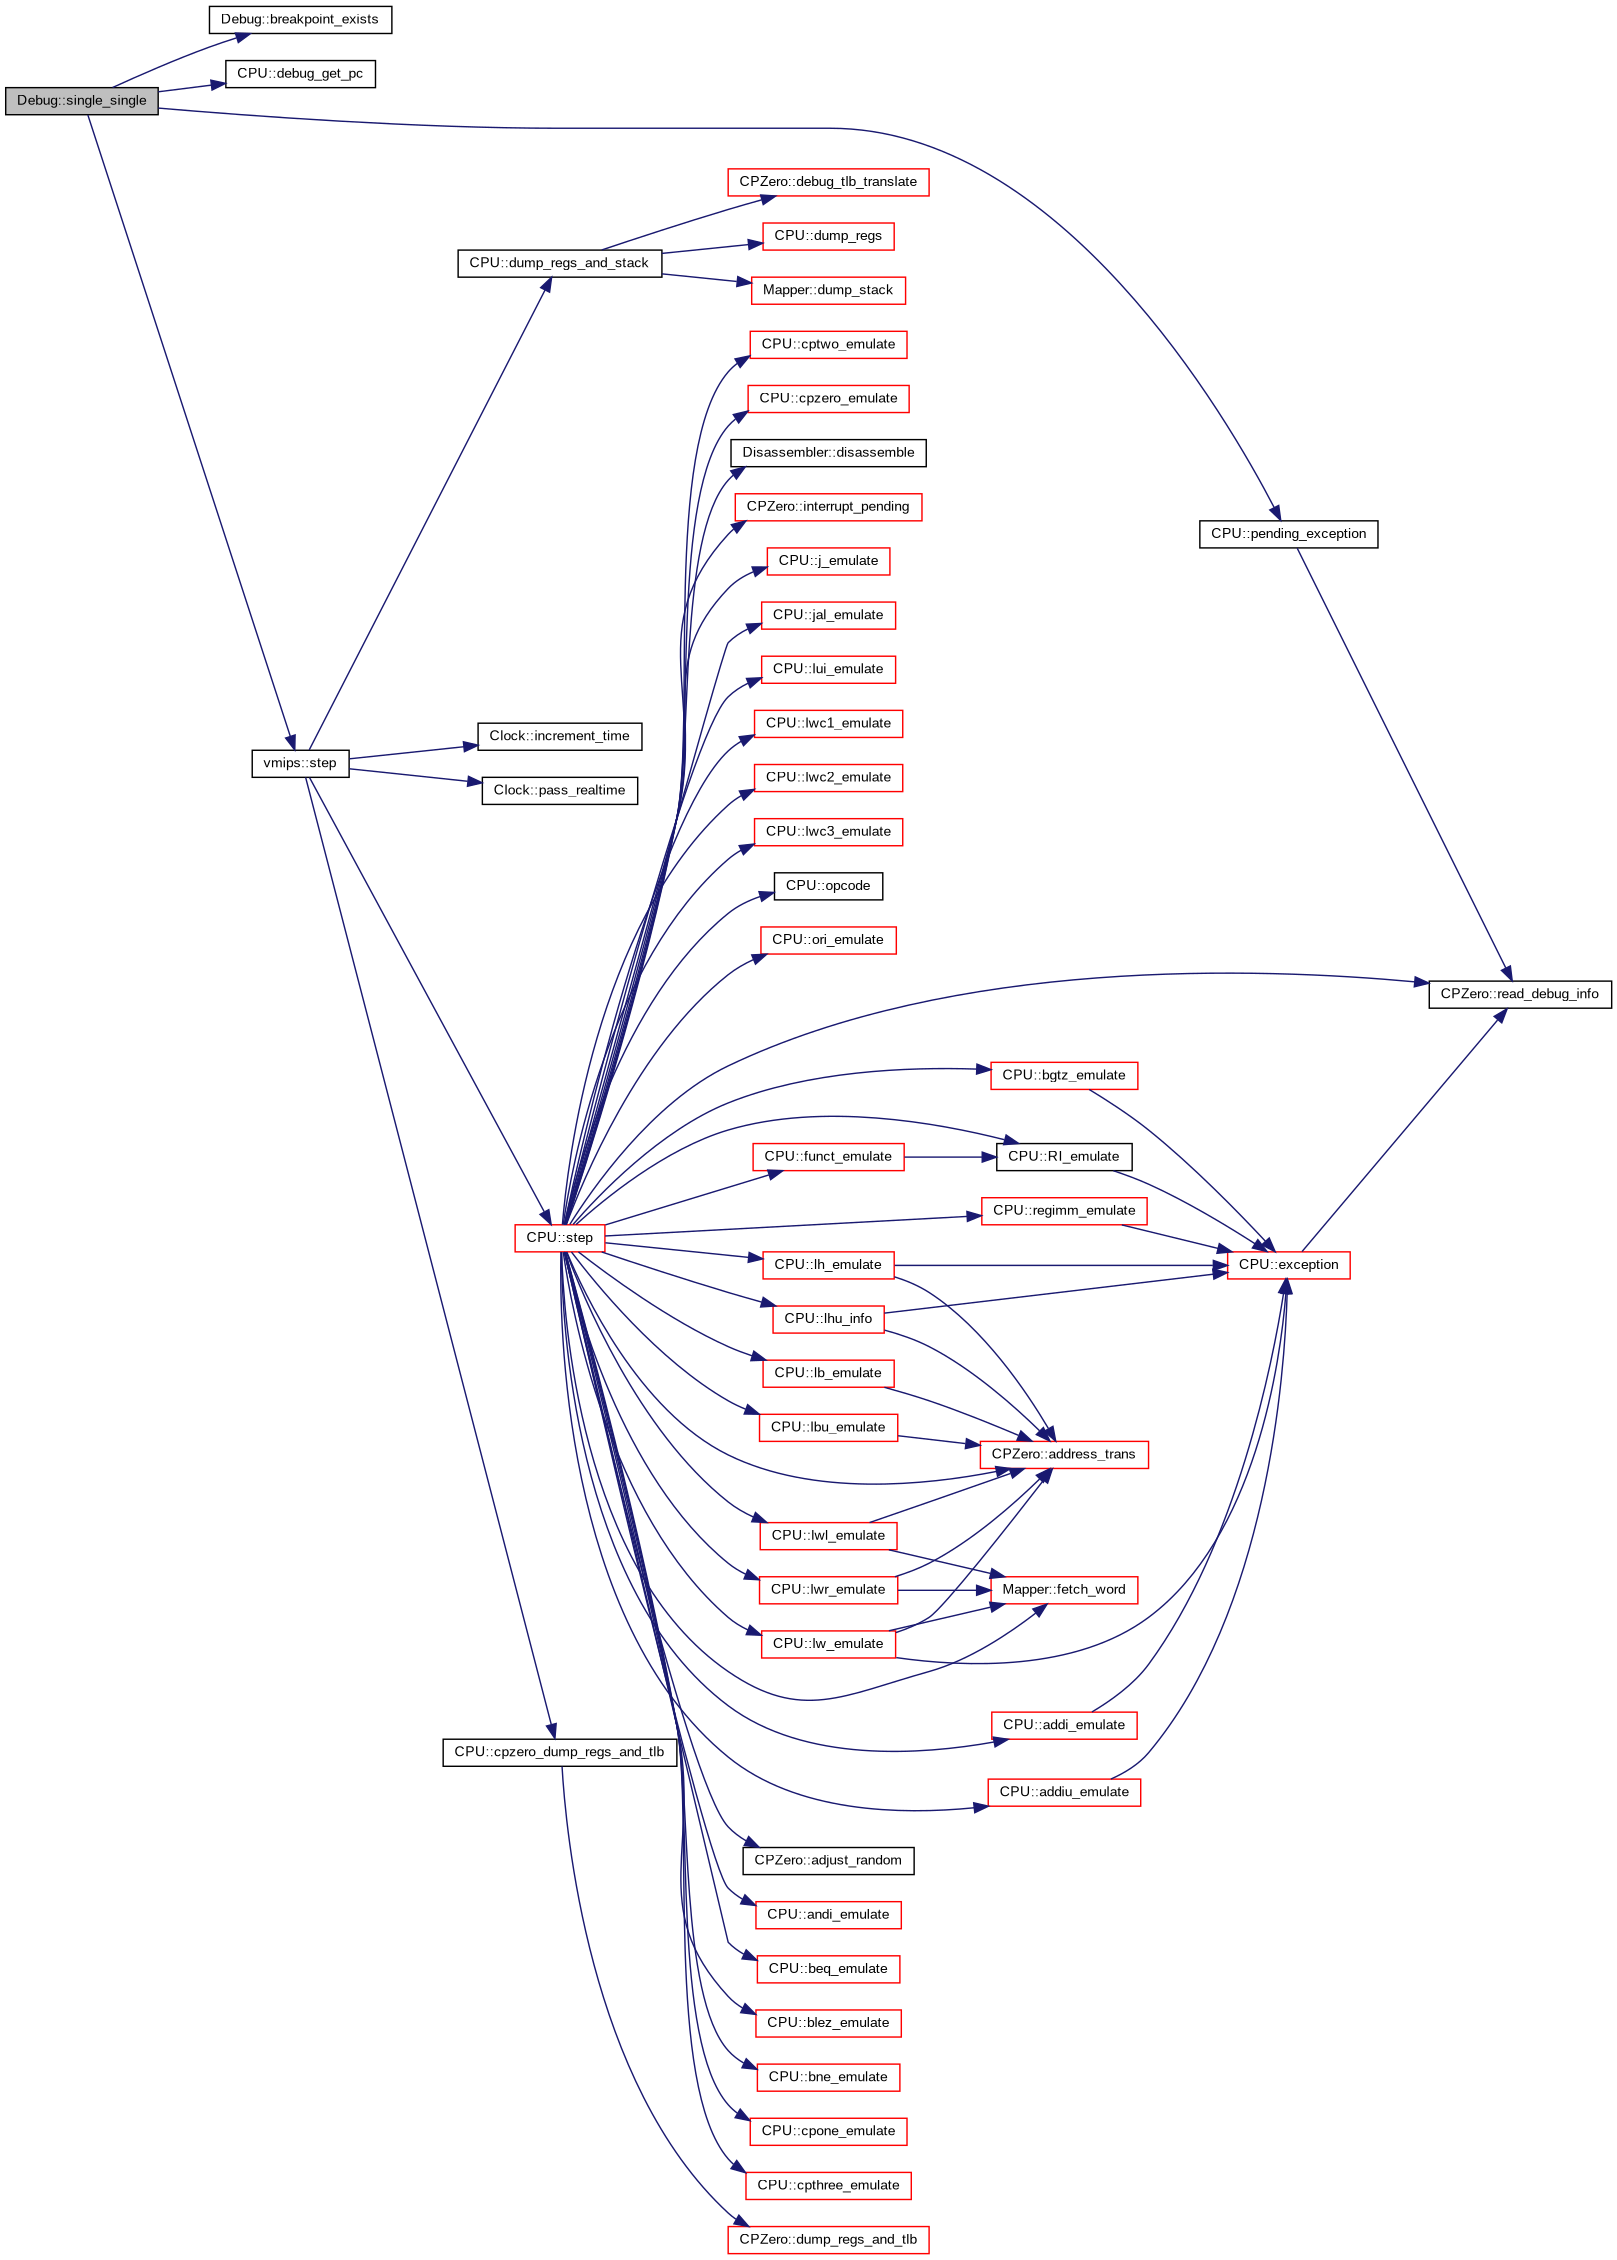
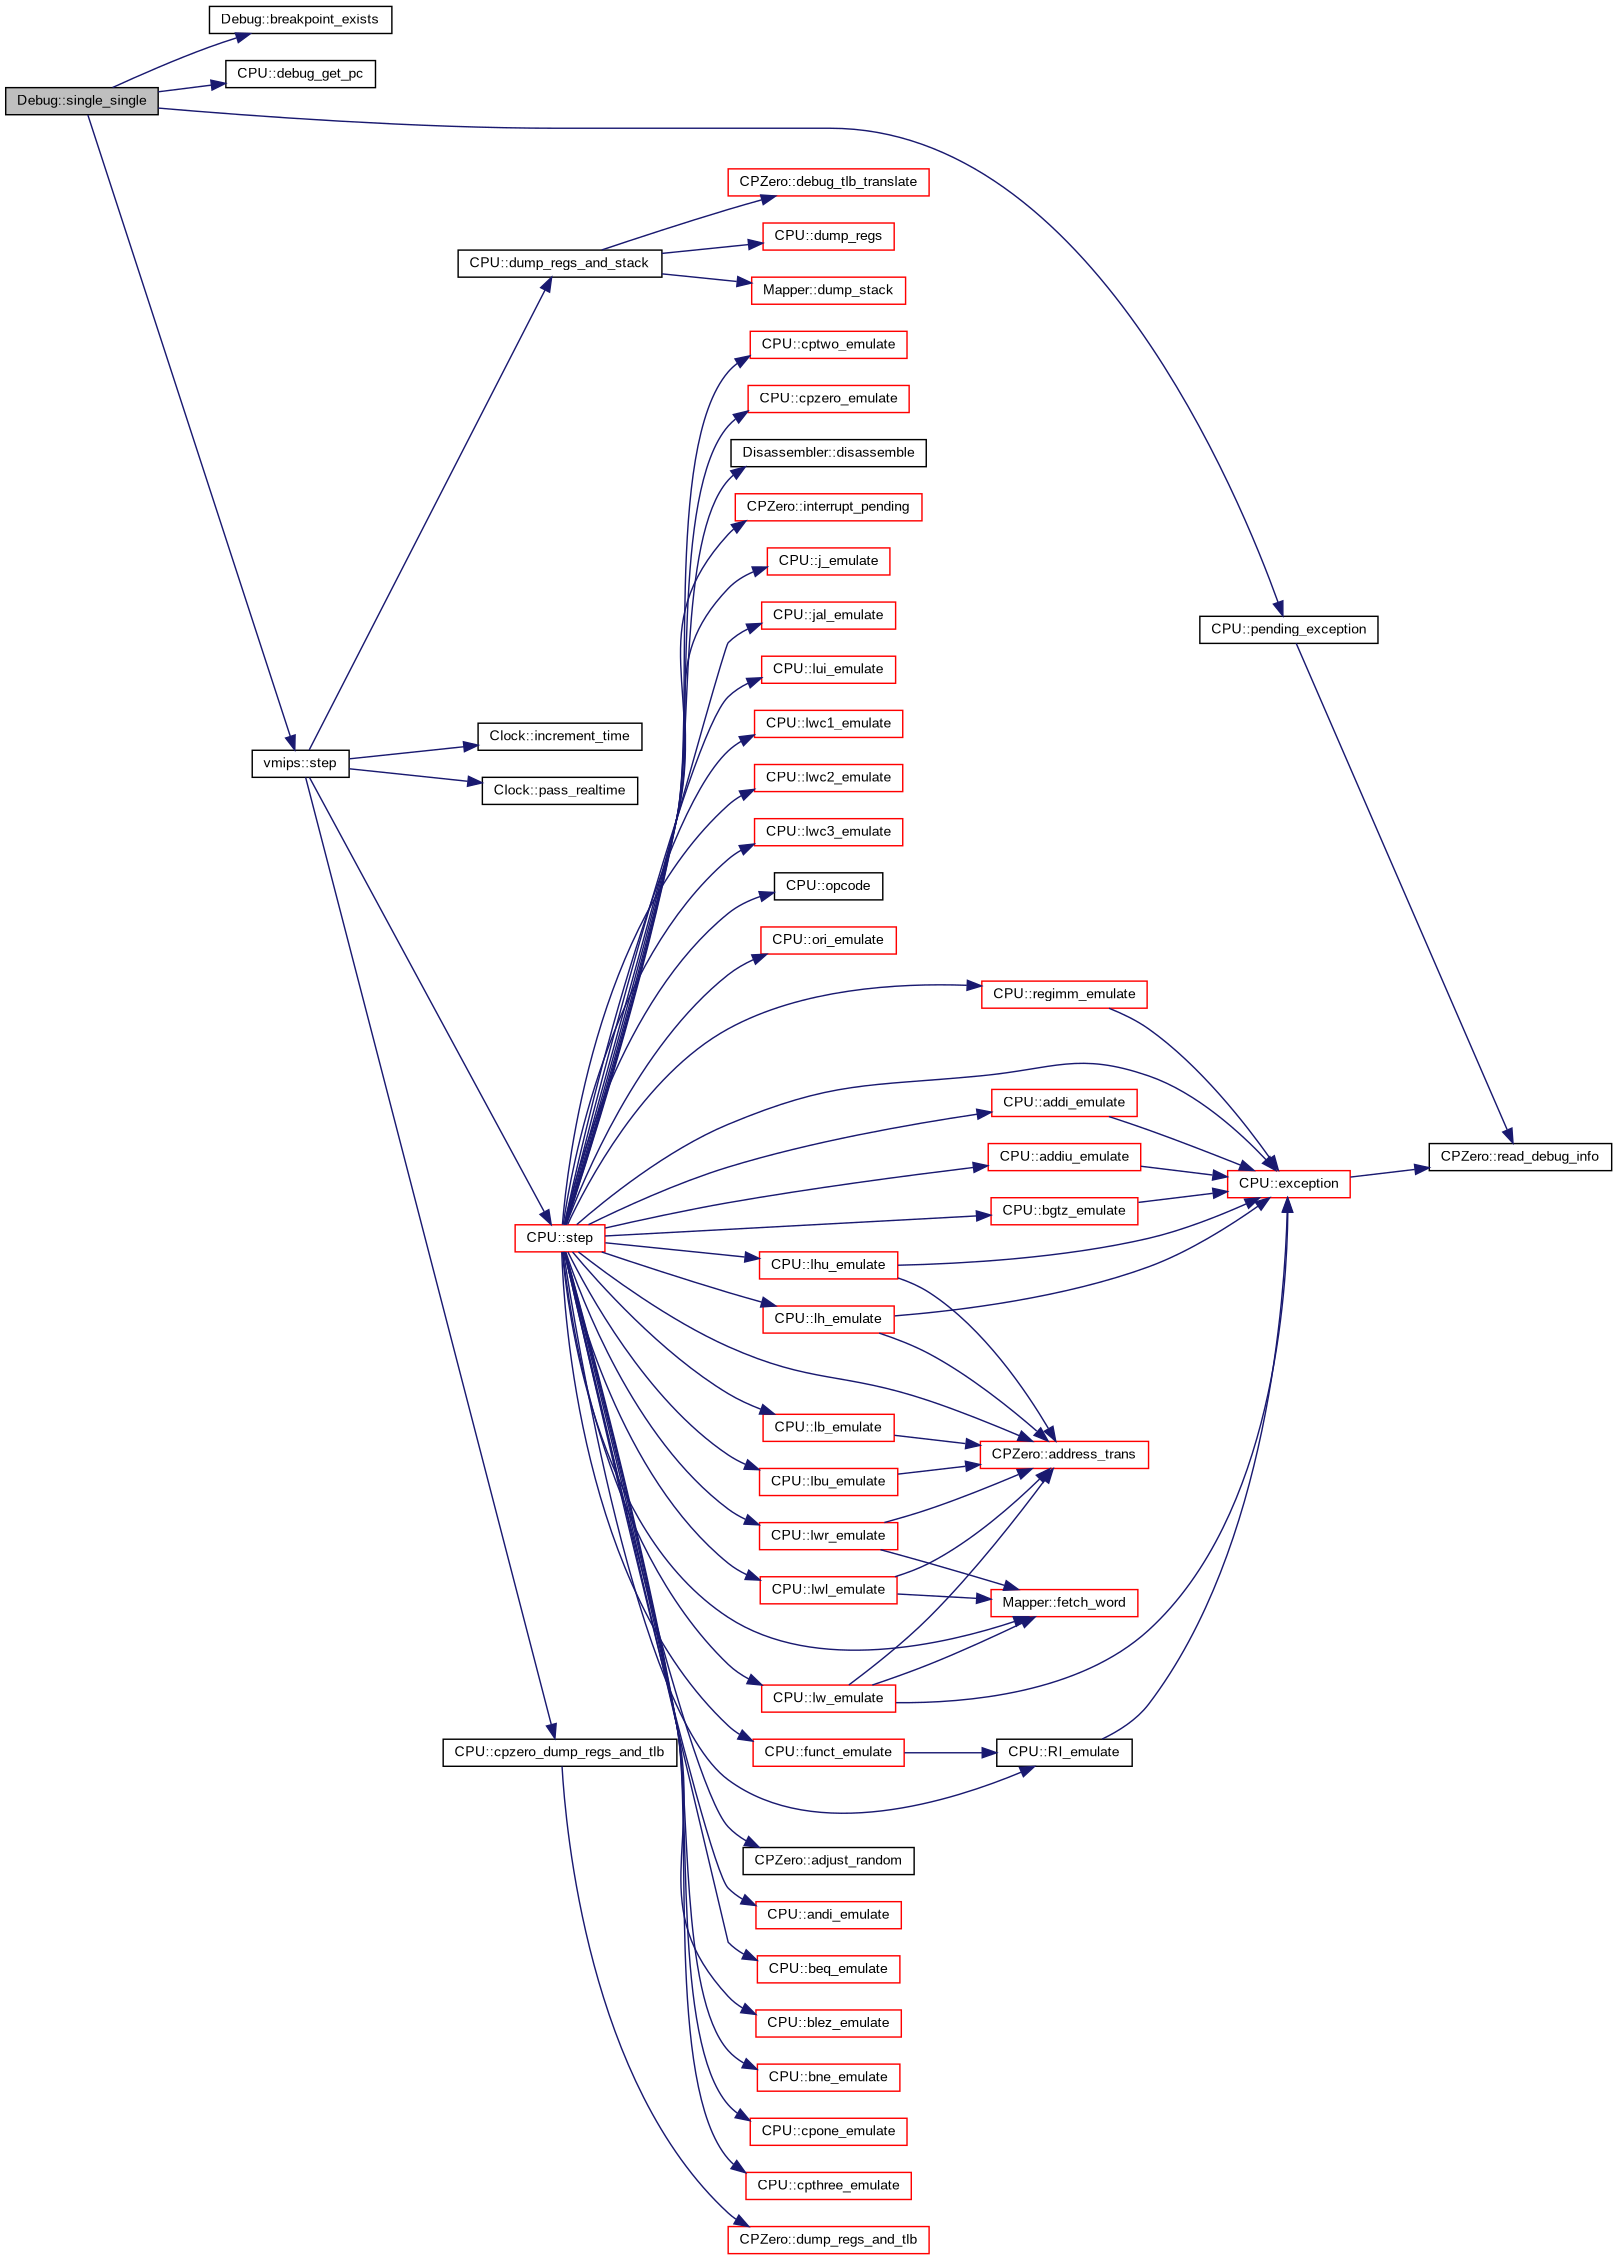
edge "CPU::step" -> "CPZero::read_debug_info": now "CPU::step" -> "CPU::exception"
node "CPU::lhu_info": label "CPU::lhu_info" -> "CPU::lhu_emulate"
